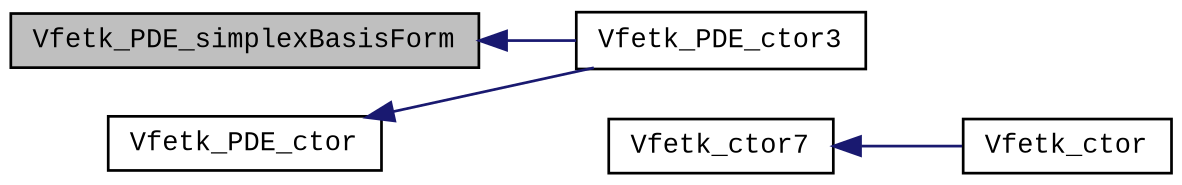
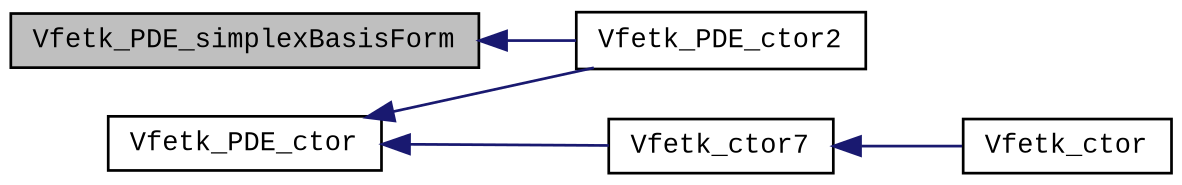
node "Vfetk_PDE_ctor3": label "Vfetk_PDE_ctor3" -> "Vfetk_PDE_ctor2"
edge "Vfetk_ctor7" -> "Vfetk_PDE_ctor": added
